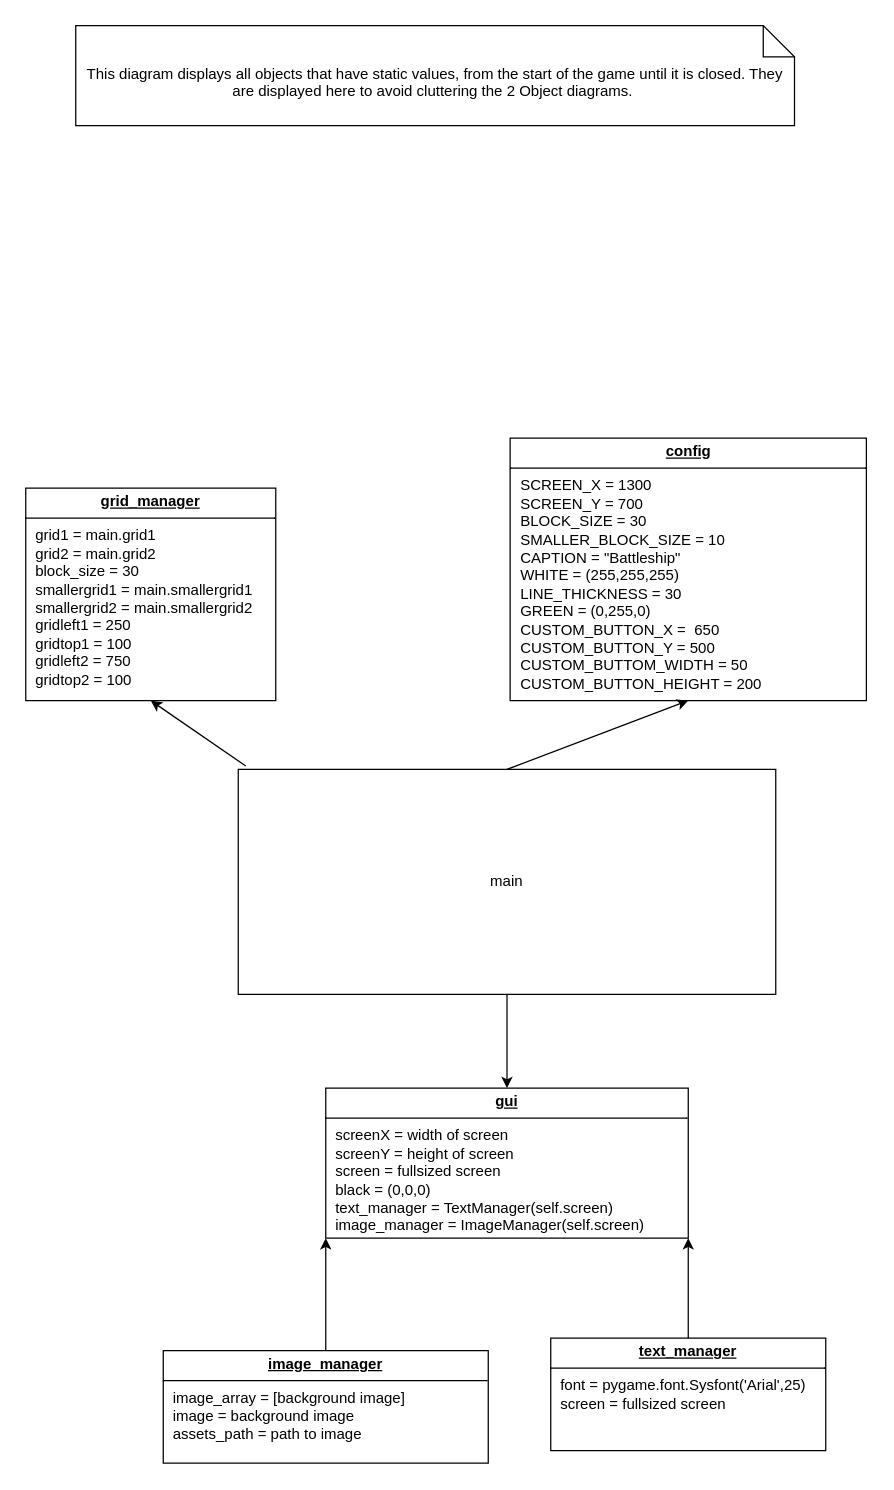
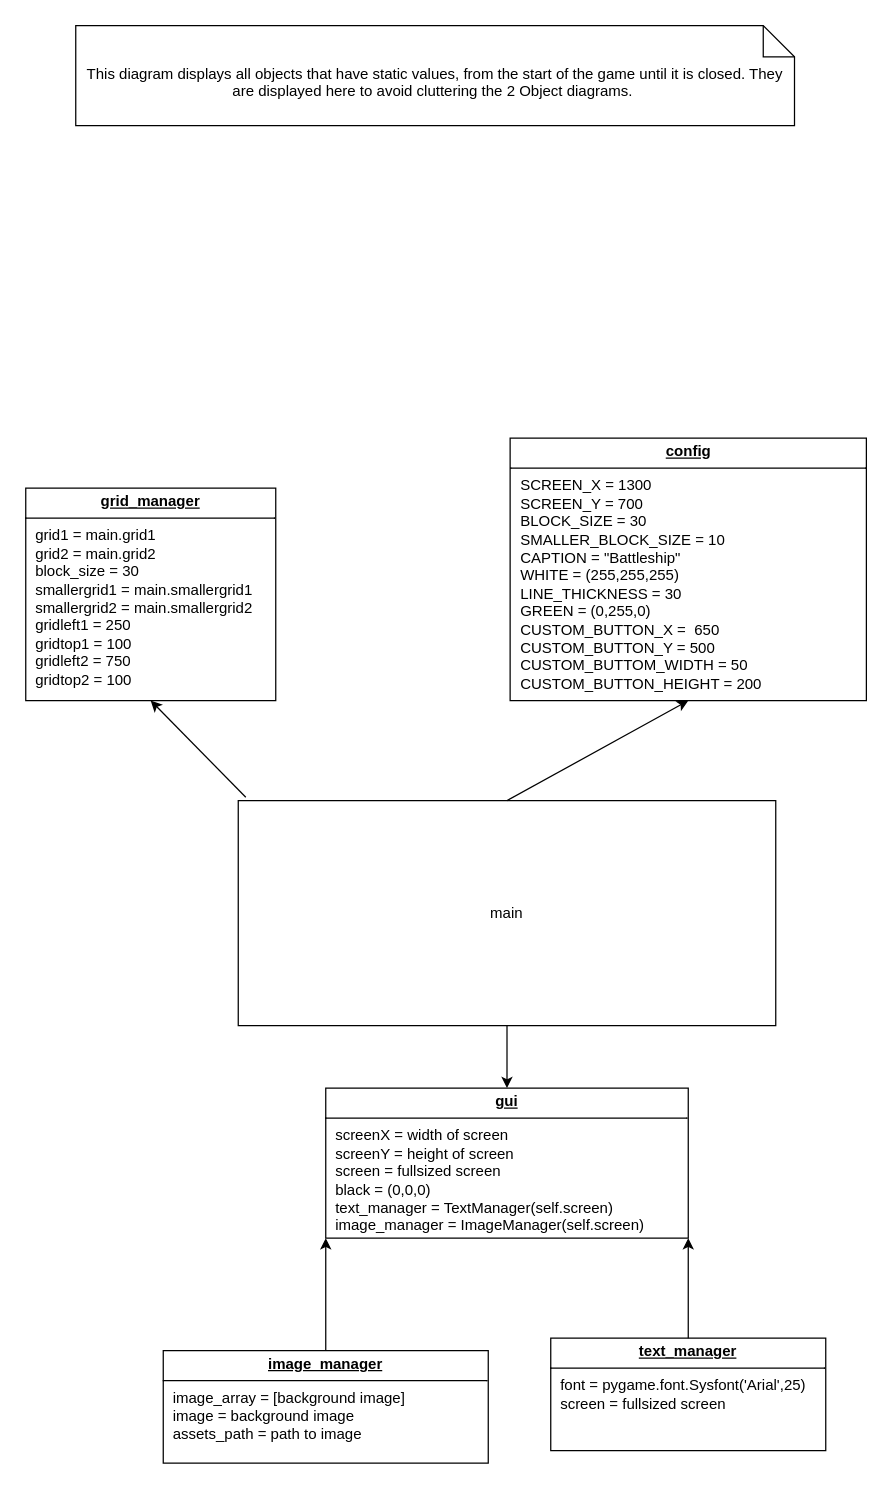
node "main": moved (507, 882) -> (507, 913)
